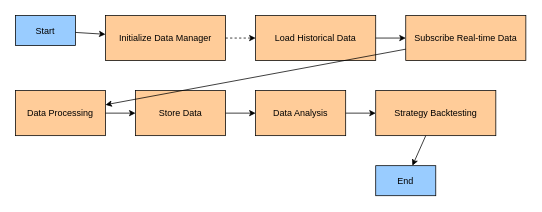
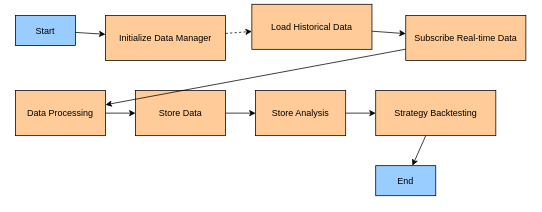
node "Load Historical Data": moved (315, 38) -> (312, 27)
node "Data Analysis": label "Data Analysis" -> "Store Analysis"
